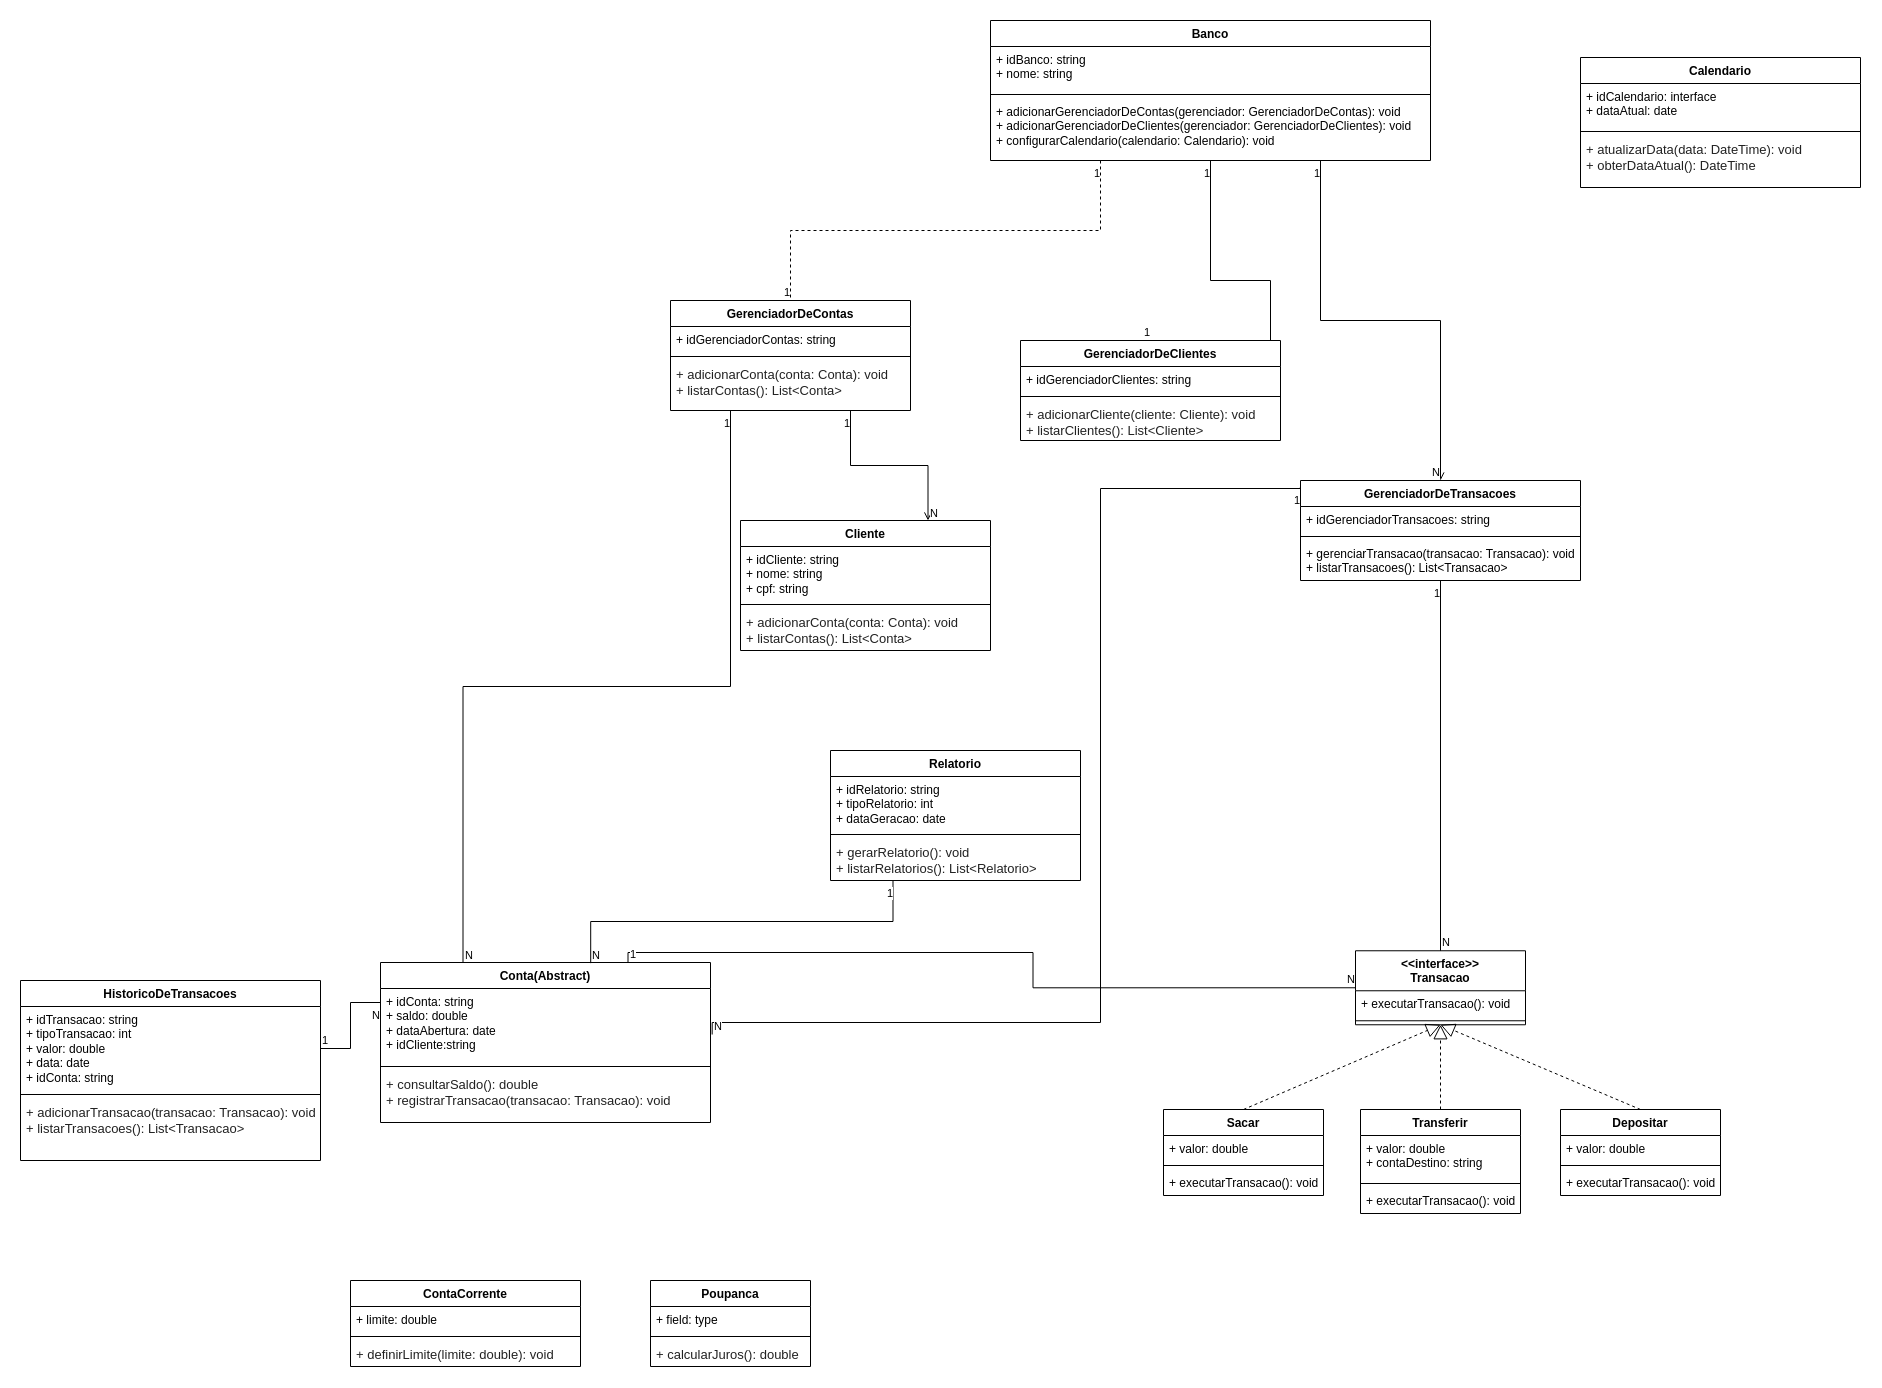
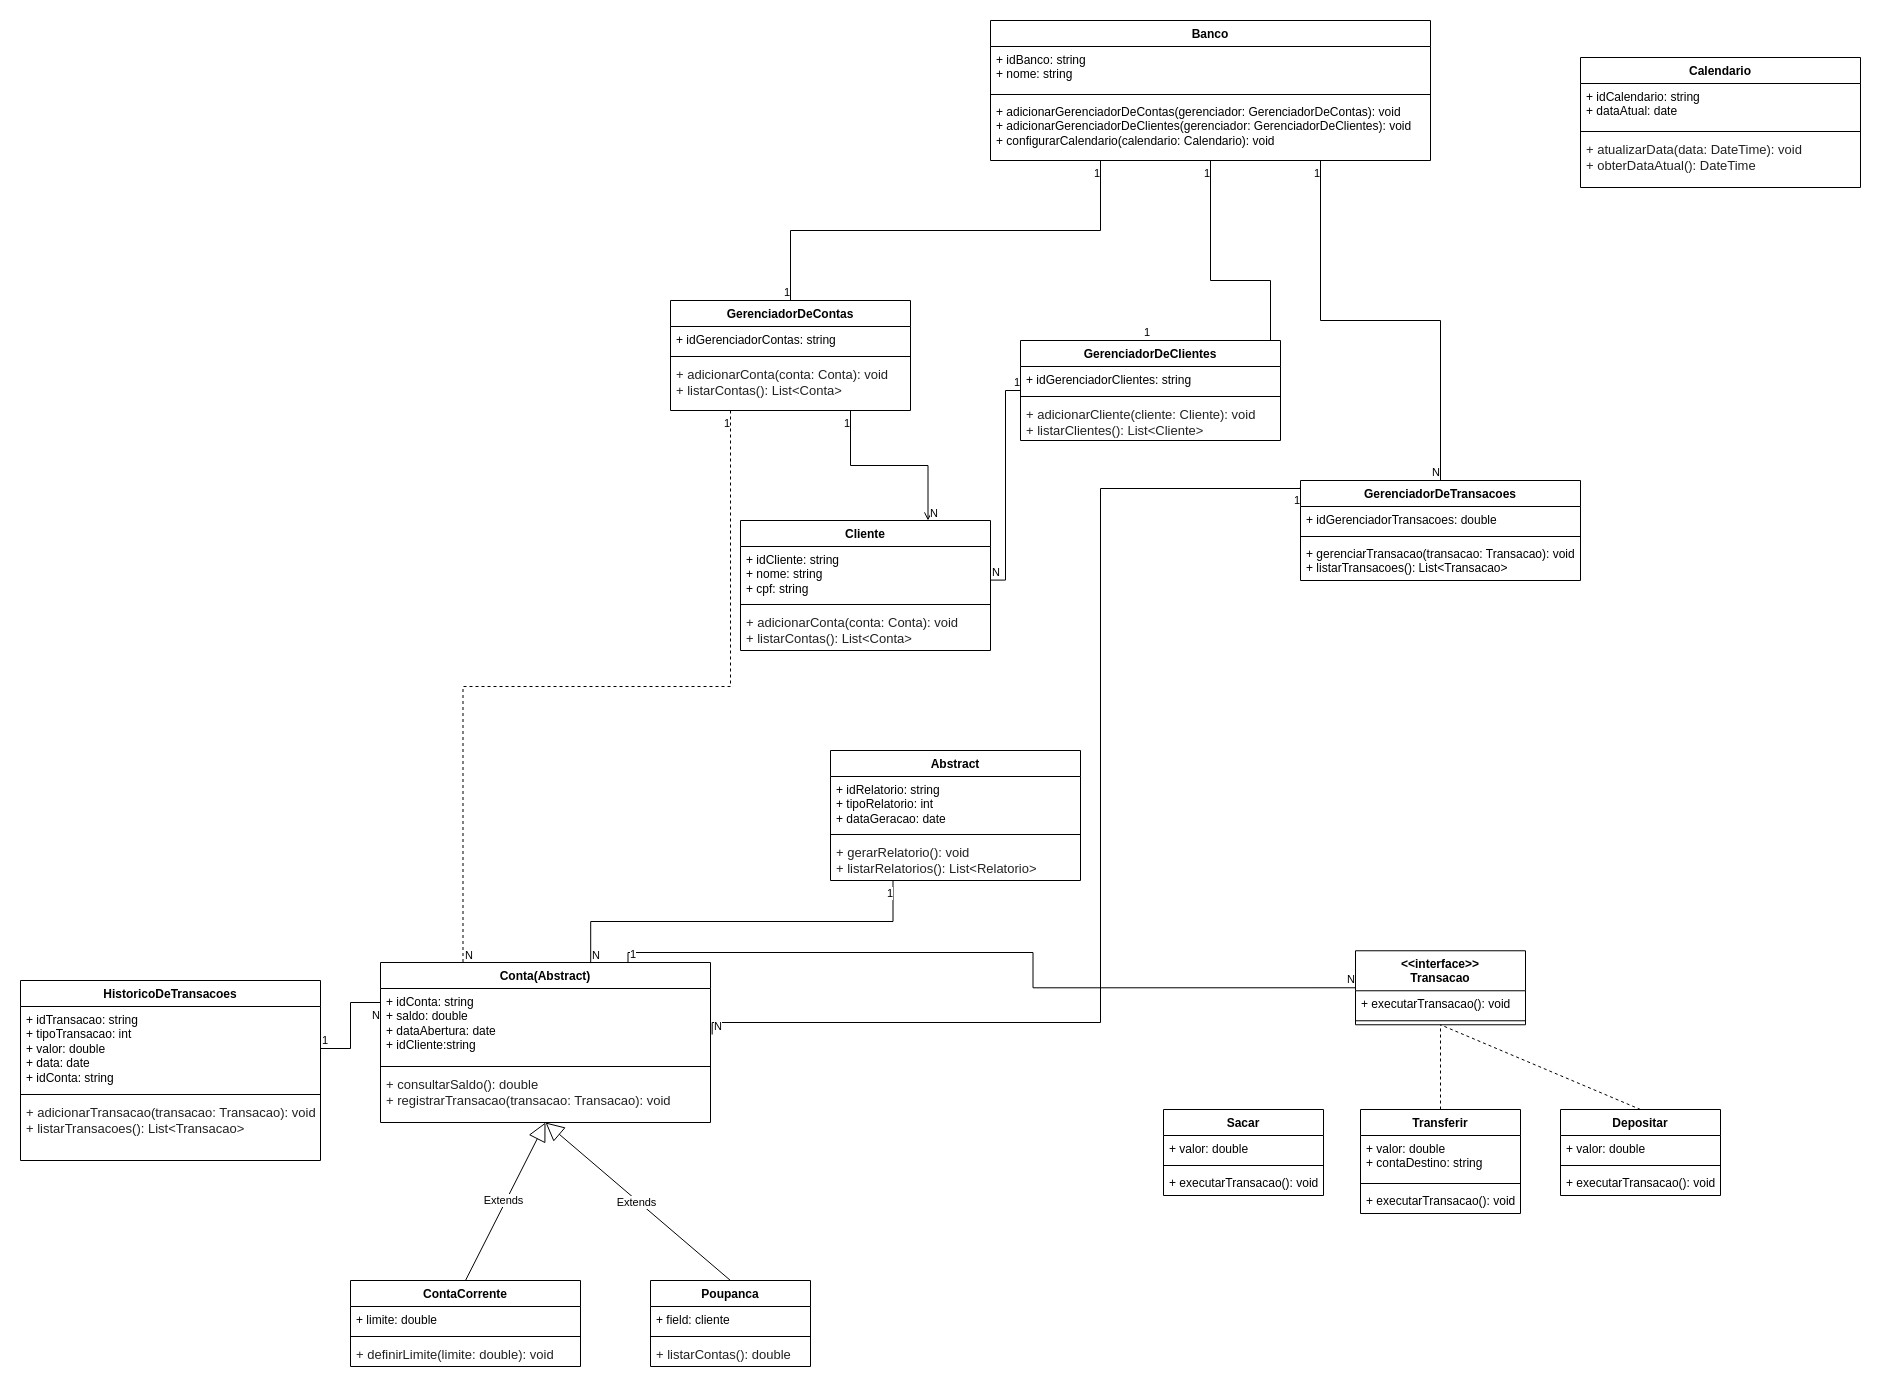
node "+ idCalendario: interface + dataAtual: date": label "+ idCalendario: interface + dataAtual: date" -> "+ idCalendario: string + dataAtual: date"
edge "Banco" -- "GerenciadorDeContas": style dashed -> solid
edge "Banco" -> "GerenciadorDeTransacoes": arrowhead open -> none
edge "GerenciadorDeClientes" -- "+ idCliente: string + nome: string + cpf: string": added, labels "1", "N"
node "+ idGerenciadorTransacoes: string": label "+ idGerenciadorTransacoes: string" -> "+ idGerenciadorTransacoes: double"
edge "GerenciadorDeContas" -- "Conta(Abstract)": style solid -> dashed
node "Relatorio": label "Relatorio" -> "Abstract"
edge "GerenciadorDeTransacoes" -- "<<interface>> Transacao": removed, labels "1", "N"
edge "Depositar" -> "<<interface>> Transacao": arrowhead block -> none
edge "Transferir" -> "<<interface>> Transacao": arrowhead block -> none
edge "Sacar" -> "<<interface>> Transacao": removed
edge "Poupanca" -> "Conta(Abstract)": added, label "Extends"
edge "ContaCorrente" -> "Conta(Abstract)": added, label "Extends"
node "+ field: type": label "+ field: type" -> "+ field: cliente"
node "+ calcularJuros(): double": label "+ calcularJuros(): double" -> "+ listarContas(): double"
